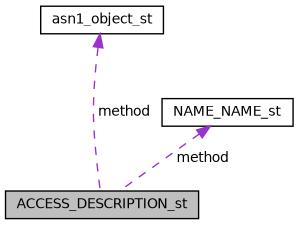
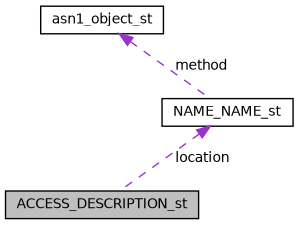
edge "ACCESS_DESCRIPTION_st" -> "asn1_object_st": now "NAME_NAME_st" -> "asn1_object_st"
edge "ACCESS_DESCRIPTION_st" -> "NAME_NAME_st": label " method" -> " location"
